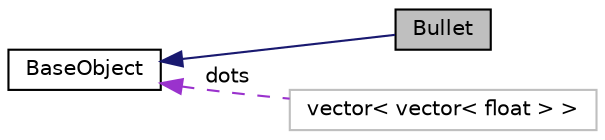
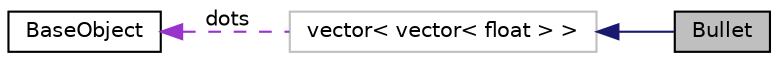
edge "Bullet" -> "BaseObject": now "Bullet" -> "vector< vector< float > >"
